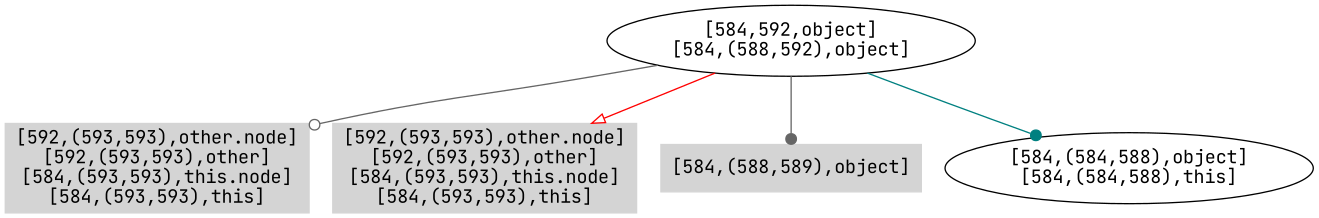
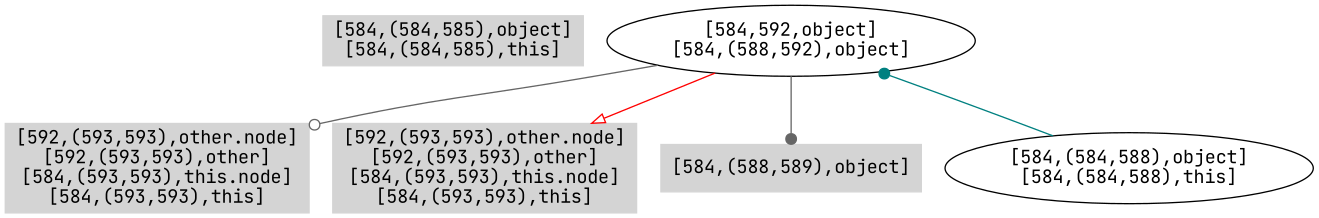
node "[584,(584,585),object] [584,(584,585),this]": added
edge "[584,592,object] [584,(588,592),object]" -> "[584,(584,588),object] [584,(584,588),this]": reversed
